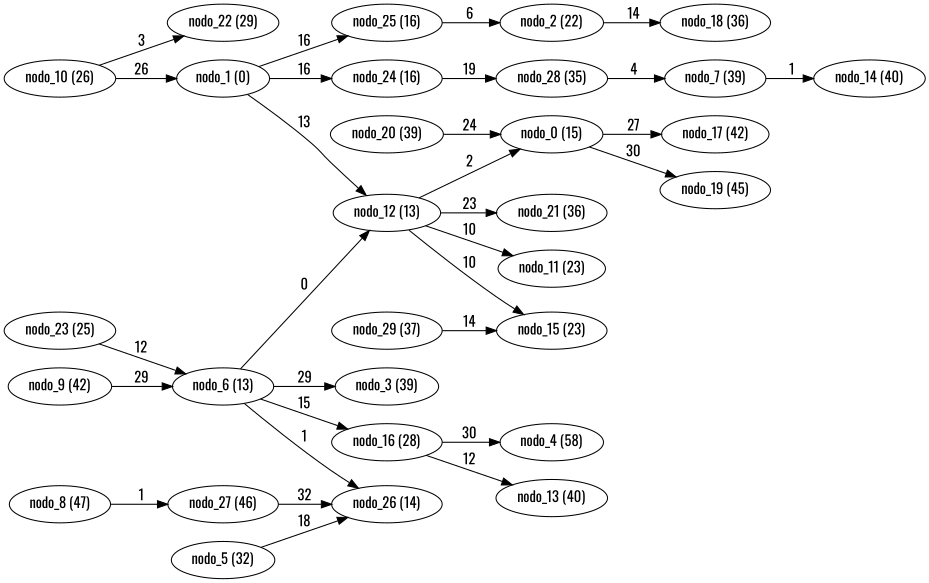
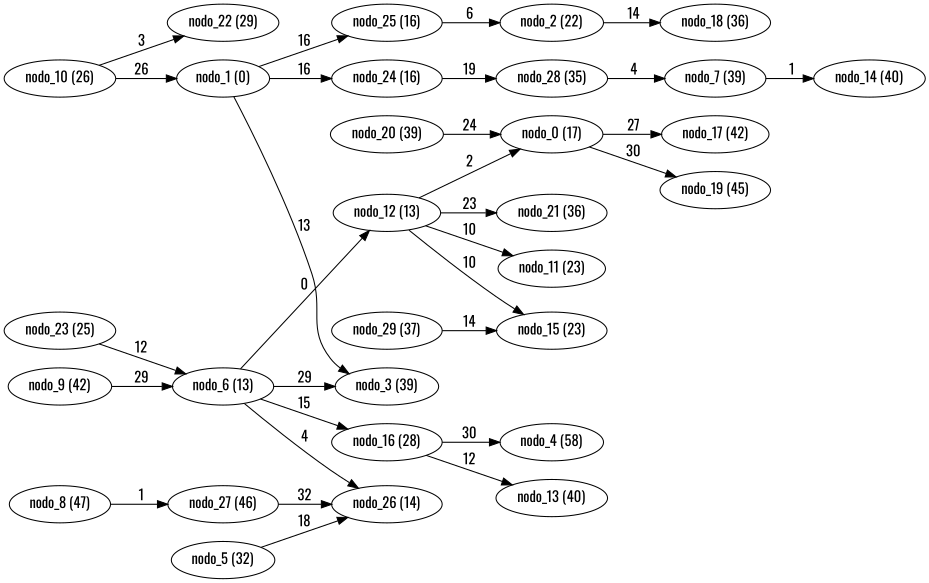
node "nodo_0 (15)": label "nodo_0 (15)" -> "nodo_0 (17)"
edge "nodo_1 (0)" -> "nodo_12 (13)": now "nodo_1 (0)" -> "nodo_3 (39)"
edge "nodo_6 (13)" -> "nodo_26 (14)": label "1" -> "4"
